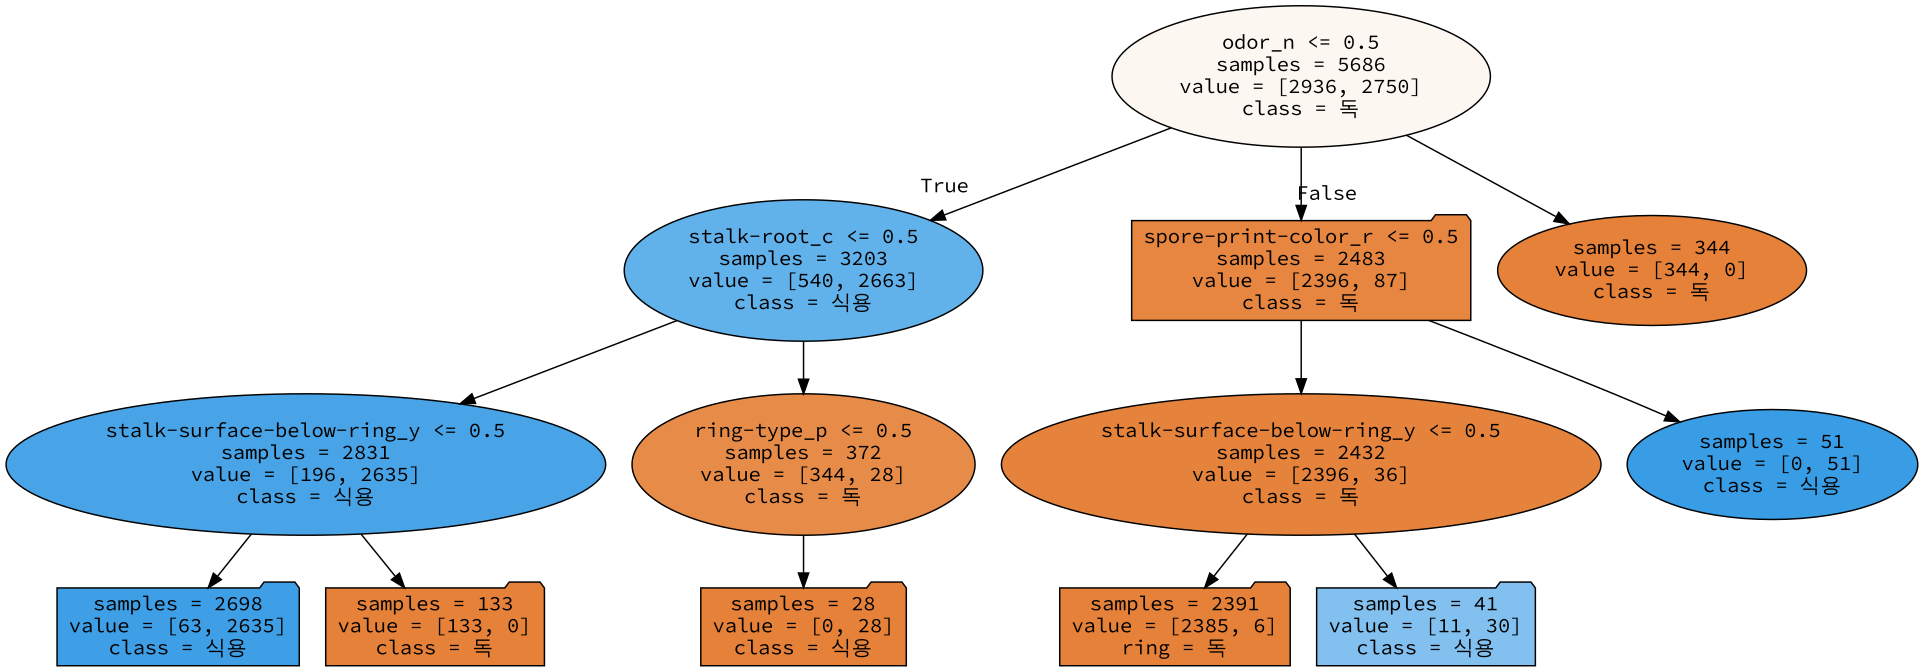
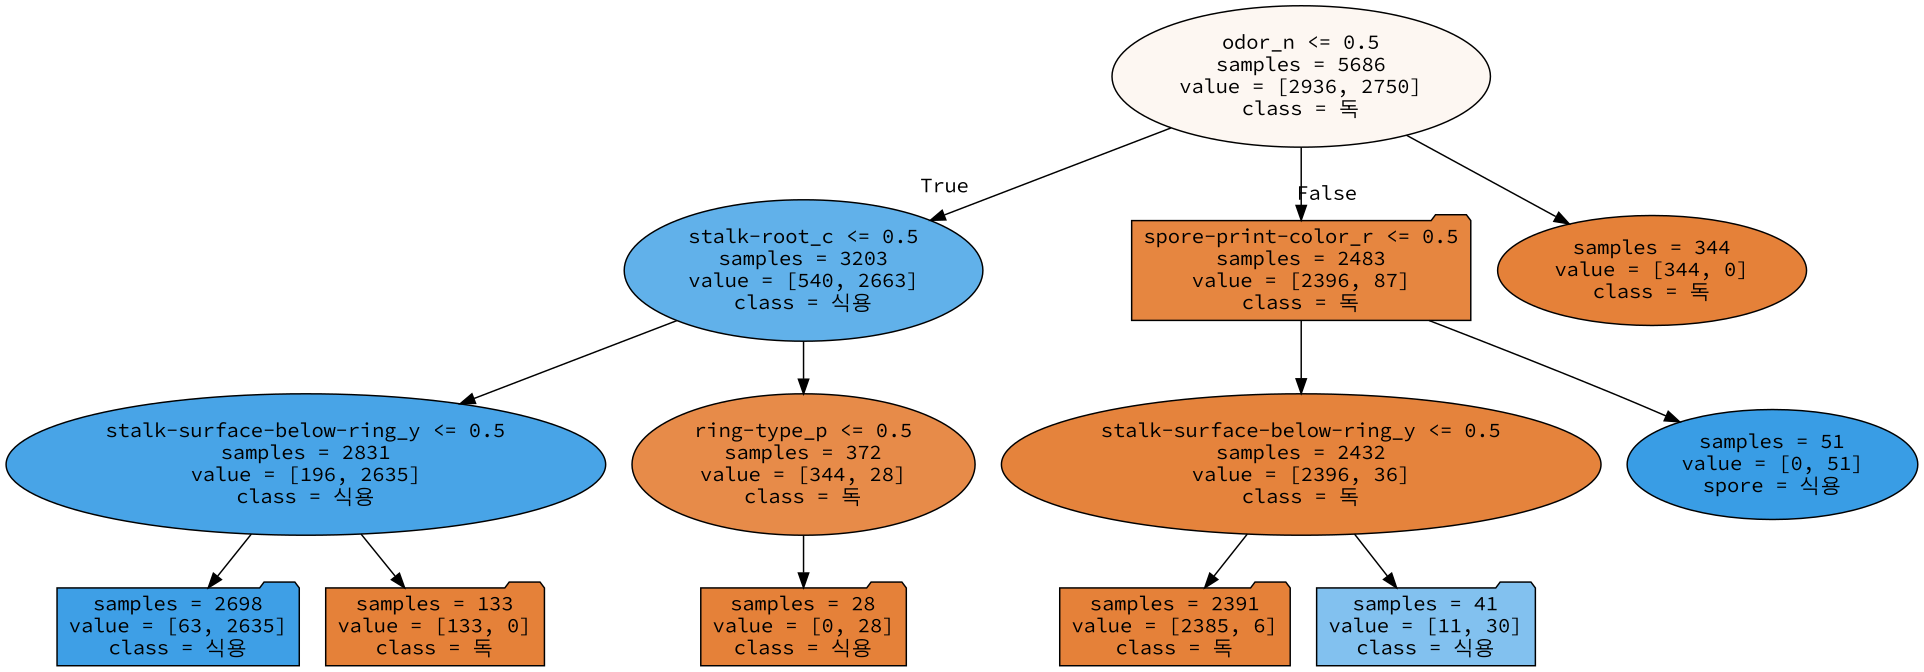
node "samples = 51 value = [0, 51] class = 식용": label "samples = 51 value = [0, 51] class = 식용" -> "samples = 51 value = [0, 51] spore = 식용"
node "samples = 2391 value = [2385, 6] ring = 독": label "samples = 2391 value = [2385, 6] ring = 독" -> "samples = 2391 value = [2385, 6] class = 독"
